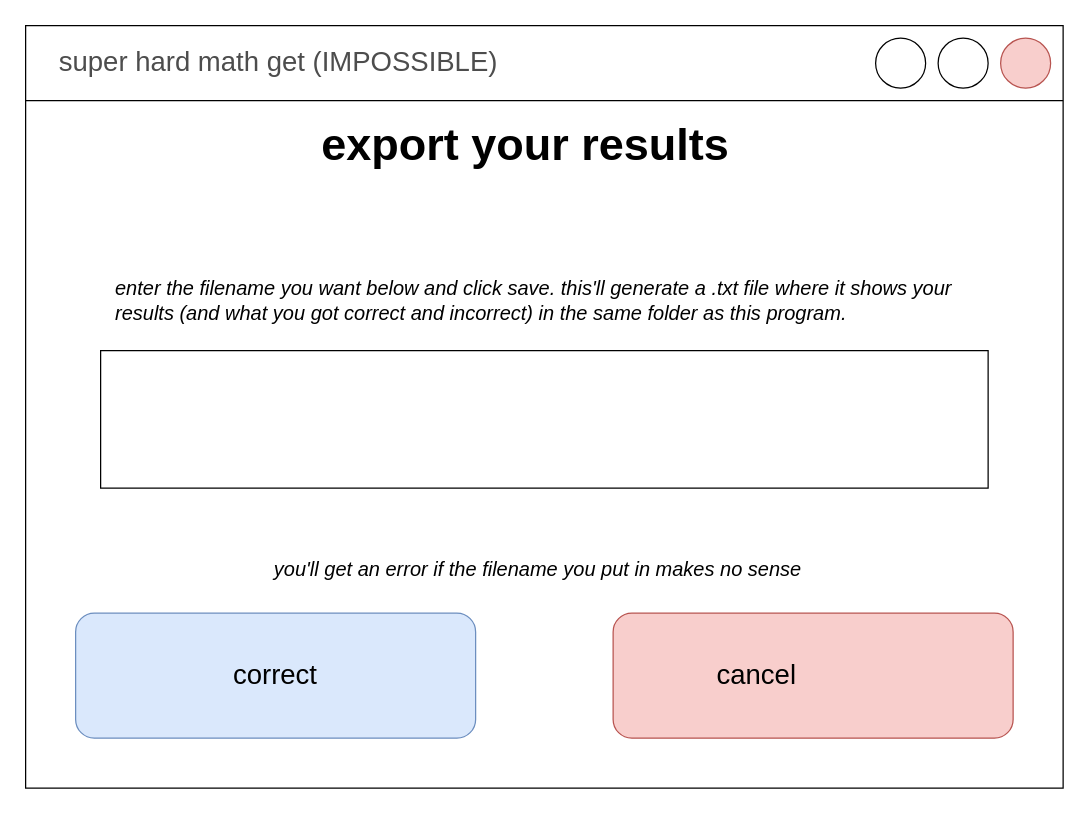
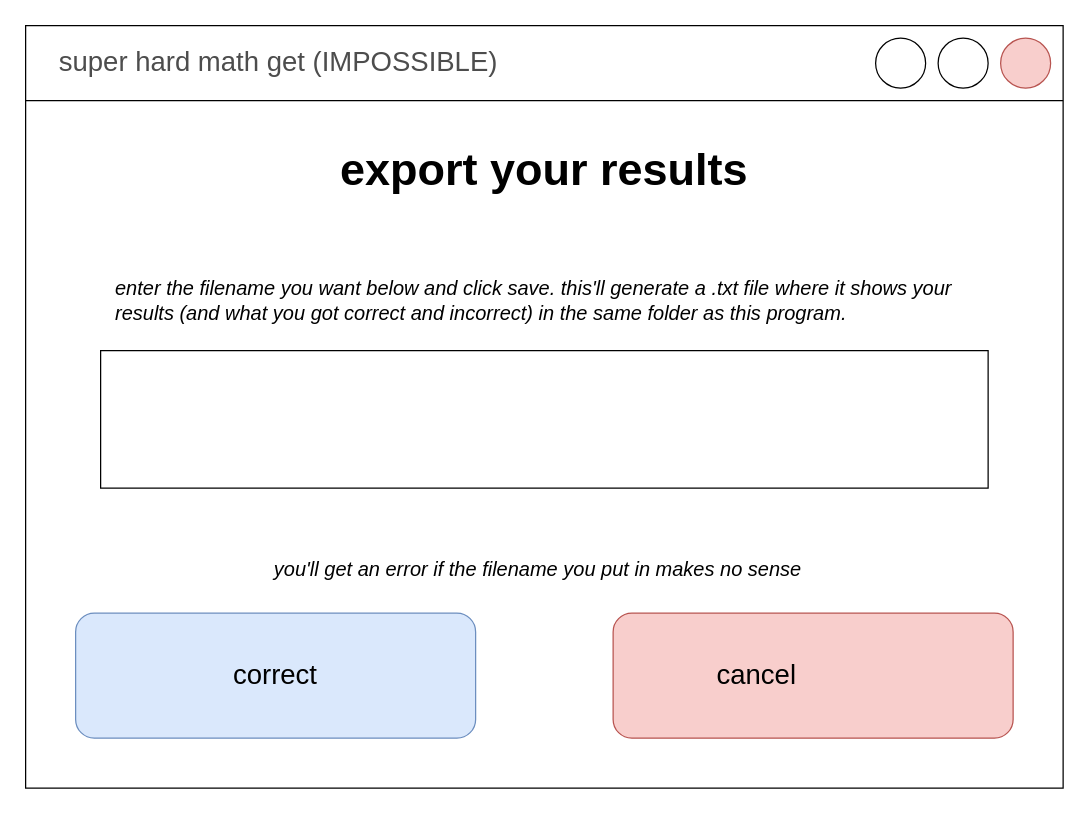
node "export your results": moved (526, 144) -> (544, 169)
